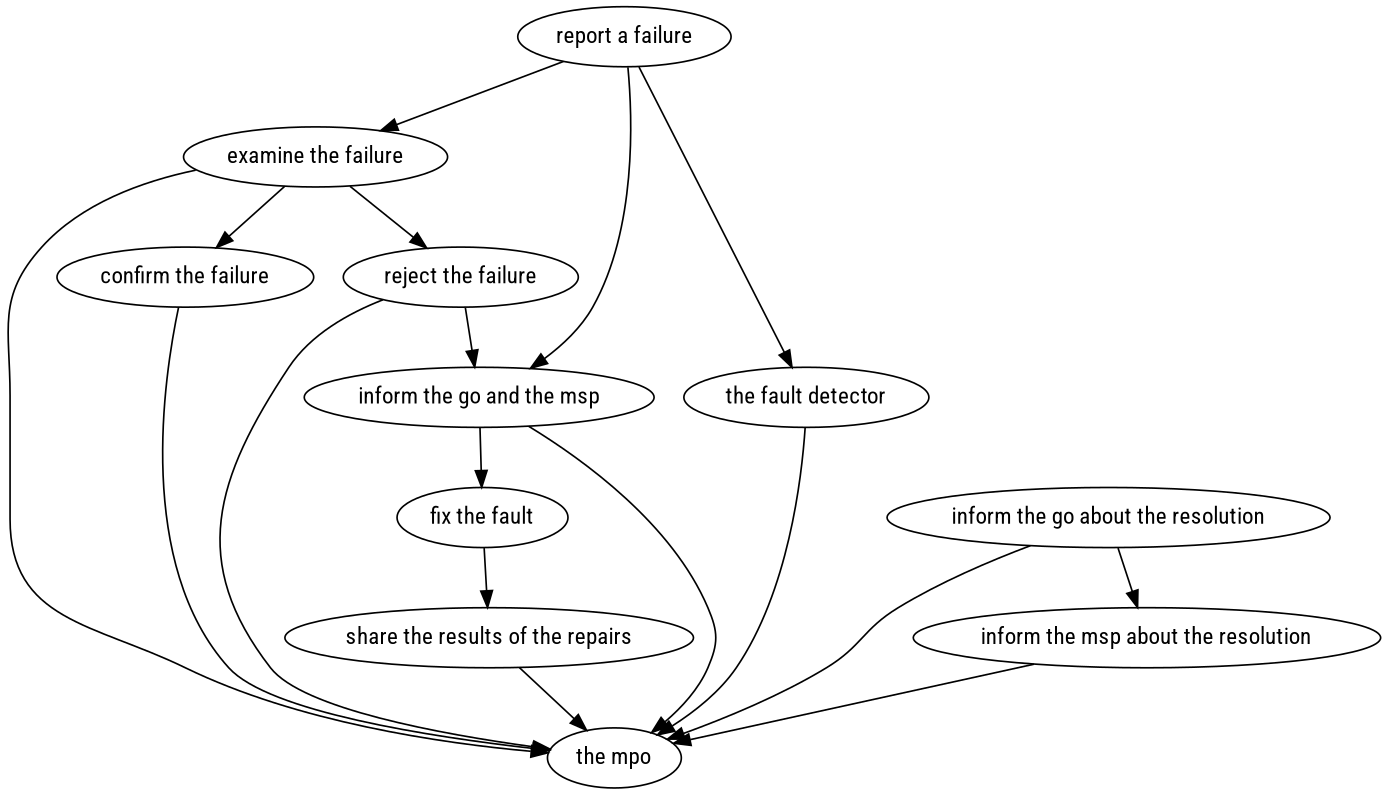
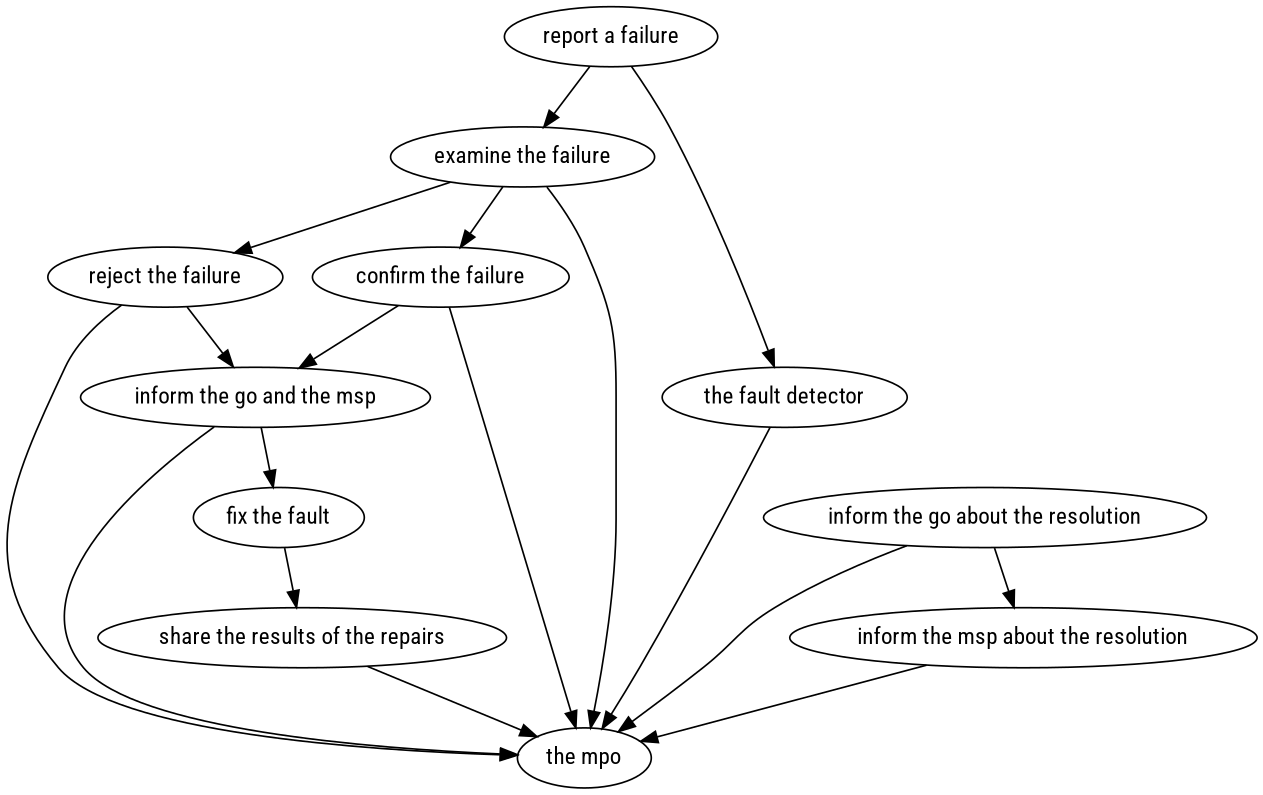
edge "report a failure" -> "inform the go and the msp": now "confirm the failure" -> "inform the go and the msp"
